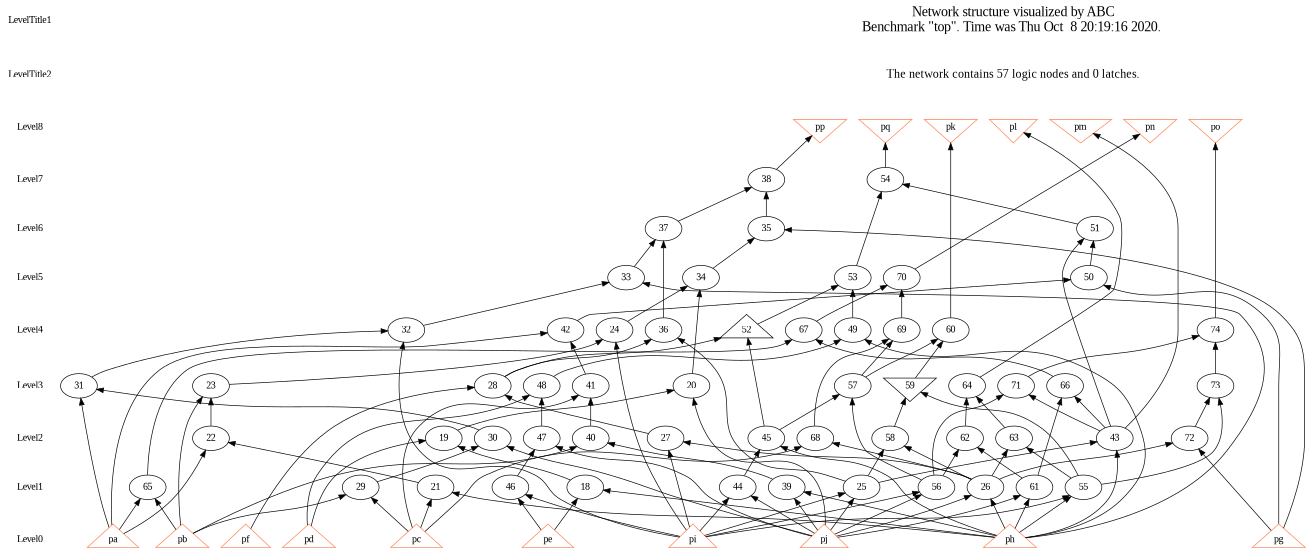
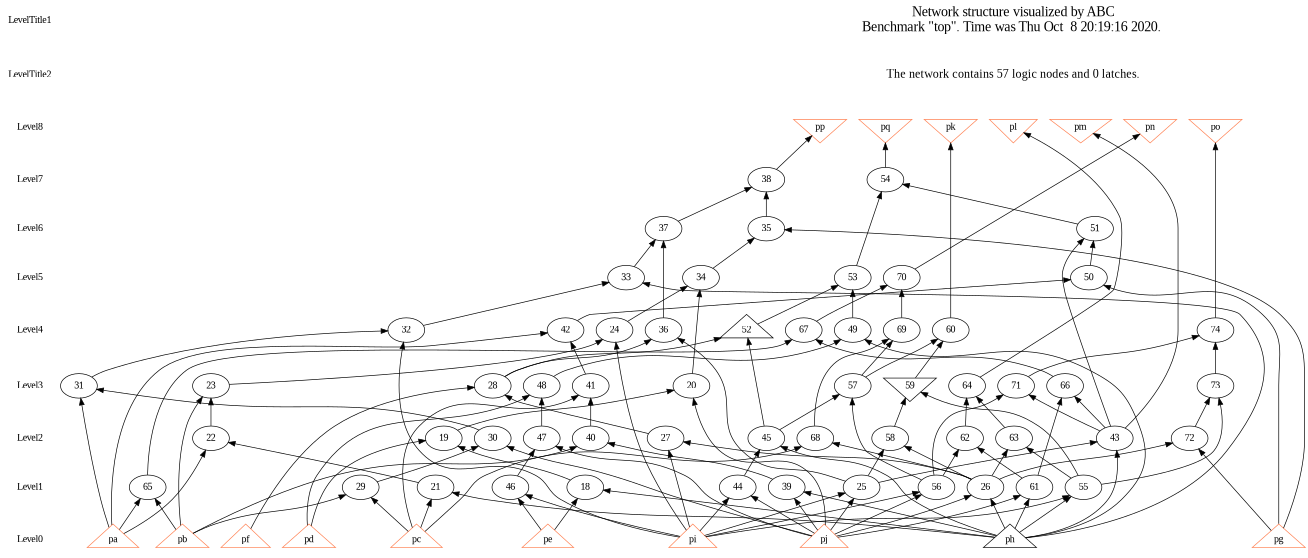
node "ph": color coral -> black
